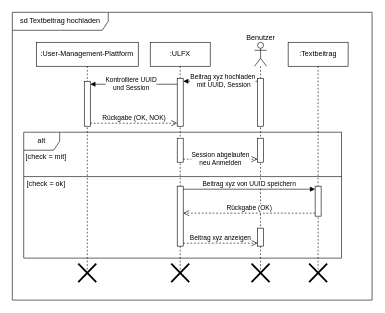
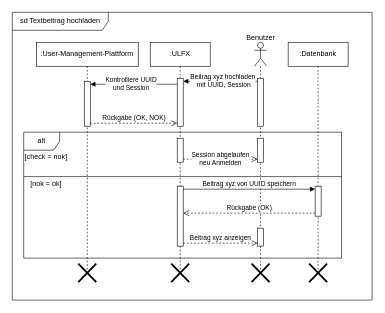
node ":Textbeitrag": label ":Textbeitrag" -> ":Datenbank"
node "[check = mit]": label "[check = mit]" -> "[check = nok]"
node "[check = ok]": label "[check = ok]" -> "[nok = ok]"
